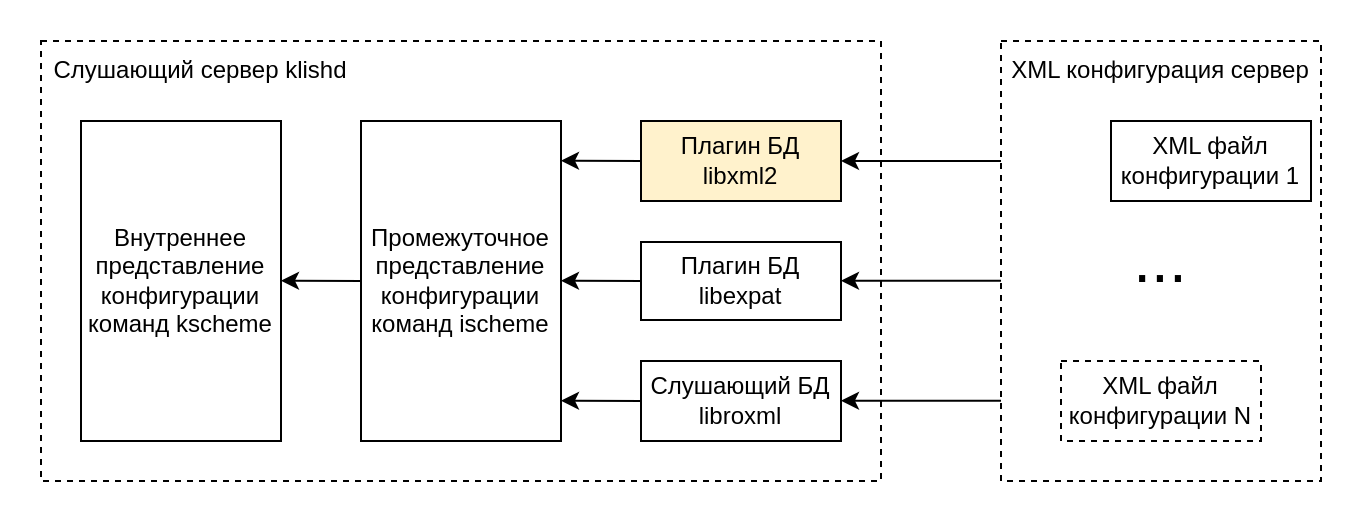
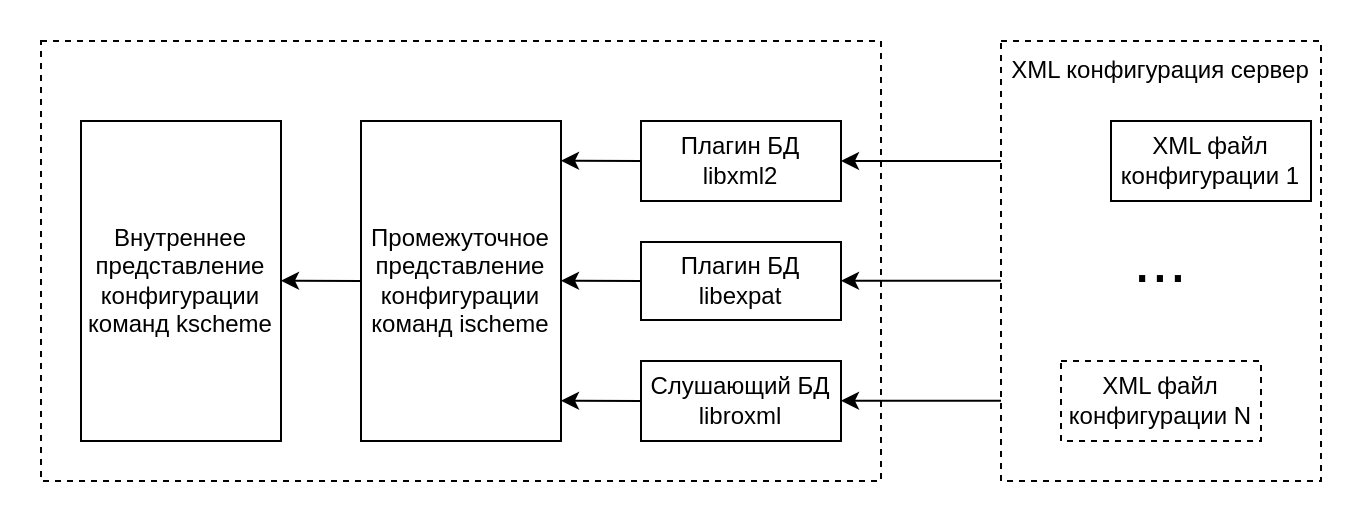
node "Слушающий сервер klishd": removed
node "Плагин БД libxml2": fillcolor #fff2cc -> #ffffff
